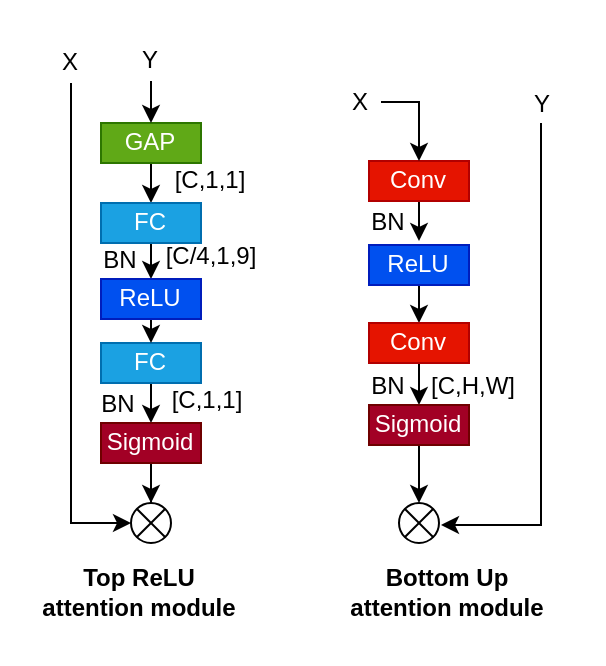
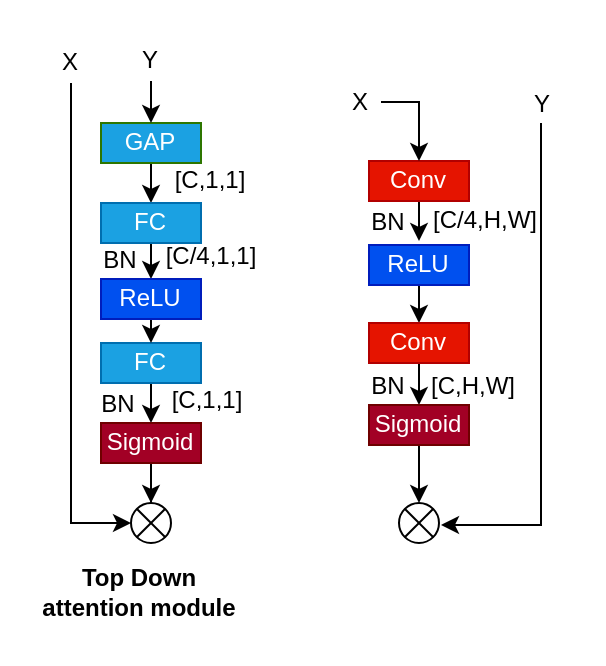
node "GAP": fillcolor #60a917 -> #1ba1e2
node "[C/4,H,W]": added
node "[C/4,1,9]": label "[C/4,1,9]" -> "[C/4,1,1]"
node "Top ReLU attention module": label "Top ReLU attention module" -> "Top Down attention module"
node "Bottom Up attention module": removed
